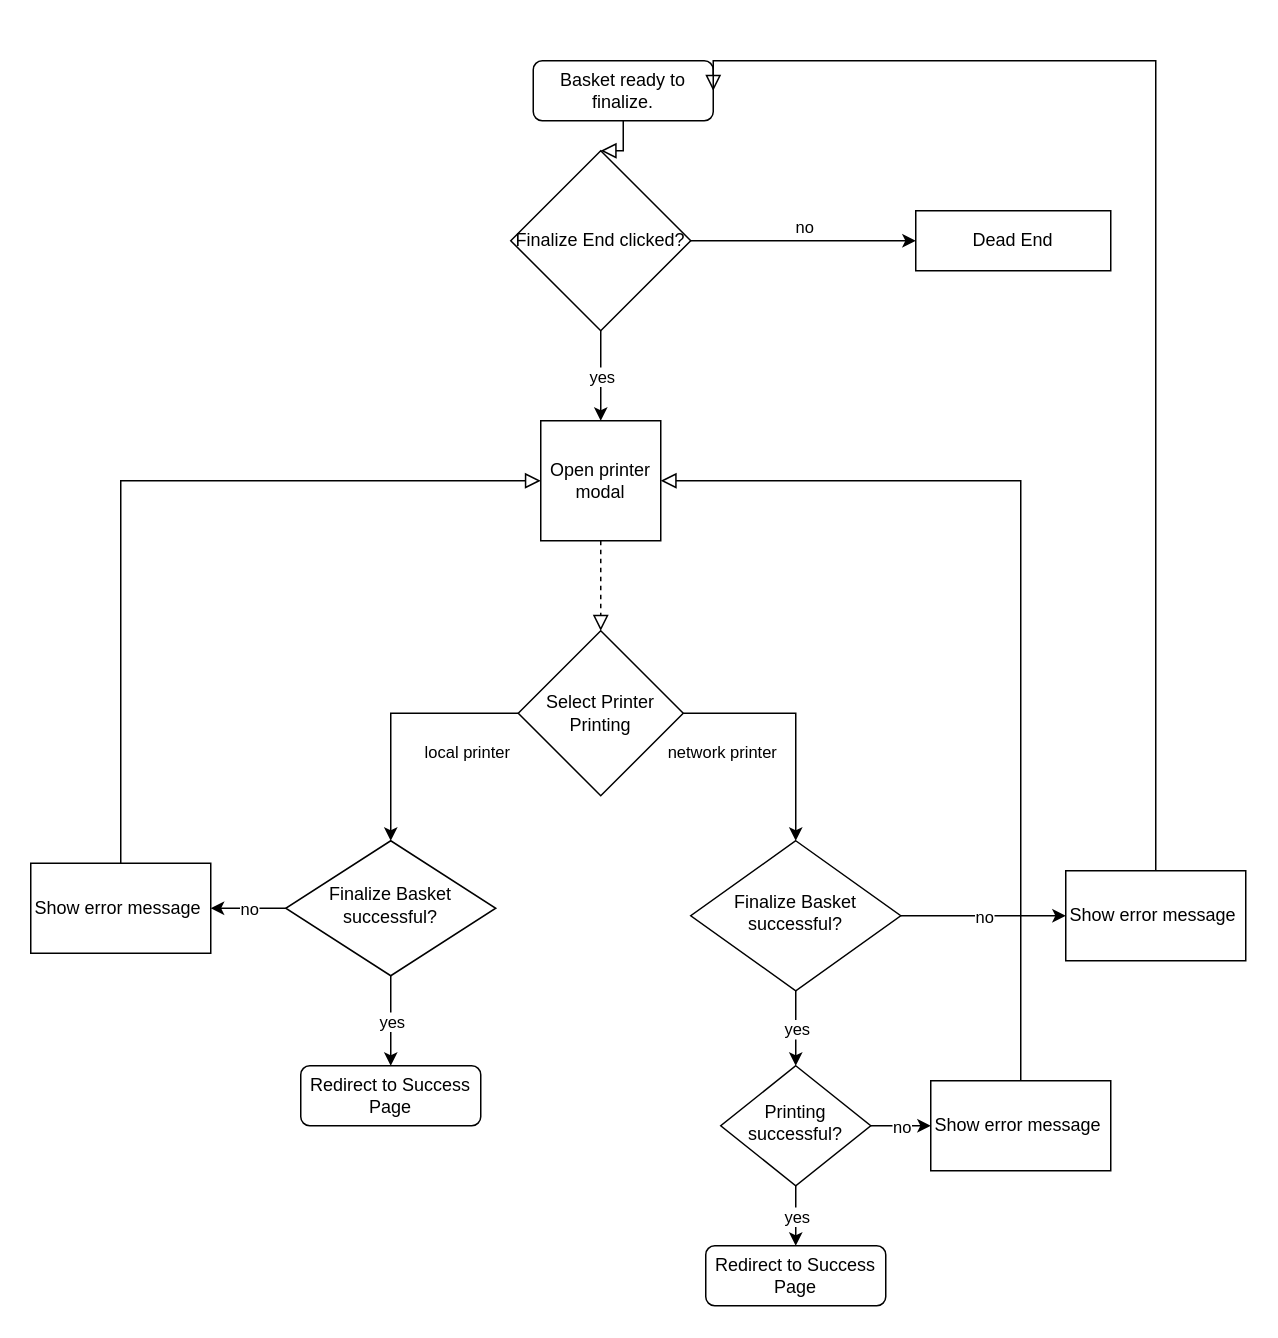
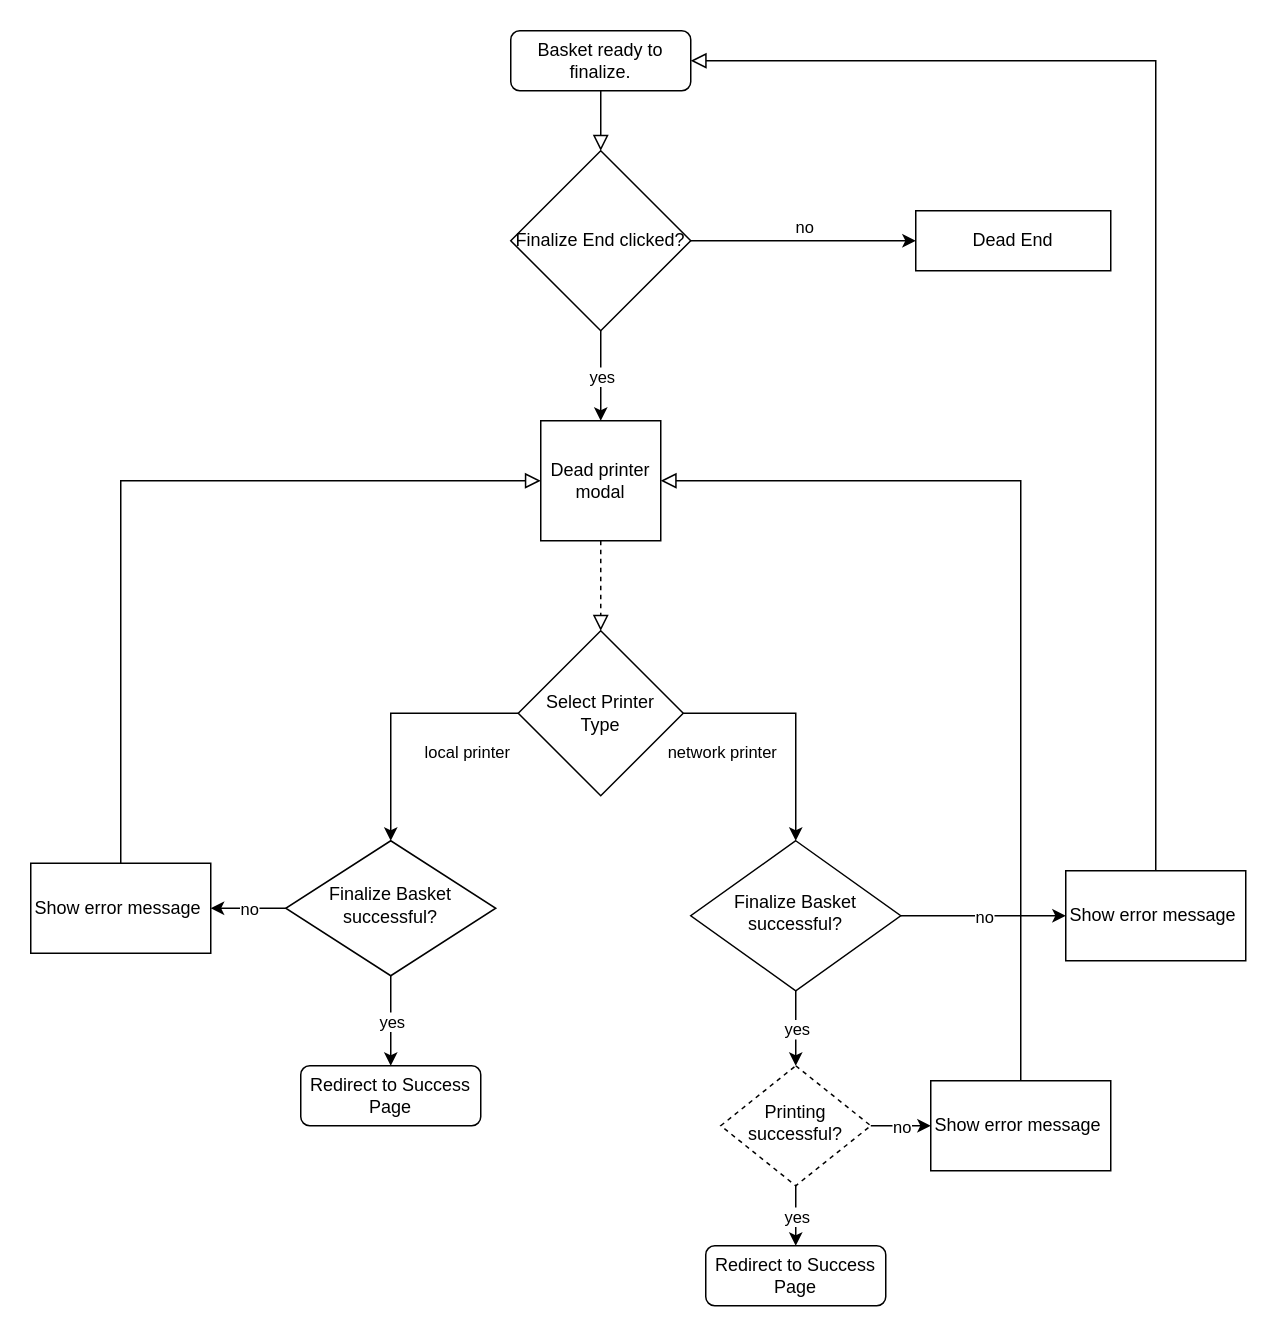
node "Basket ready to finalize.": moved (623, 91) -> (601, 61)
node "Open printer modal": label "Open printer modal" -> "Dead printer modal"
node "Select Printer Printing": label "Select Printer Printing" -> "Select Printer Type"
node "Printing successful?": style solid -> dashed
